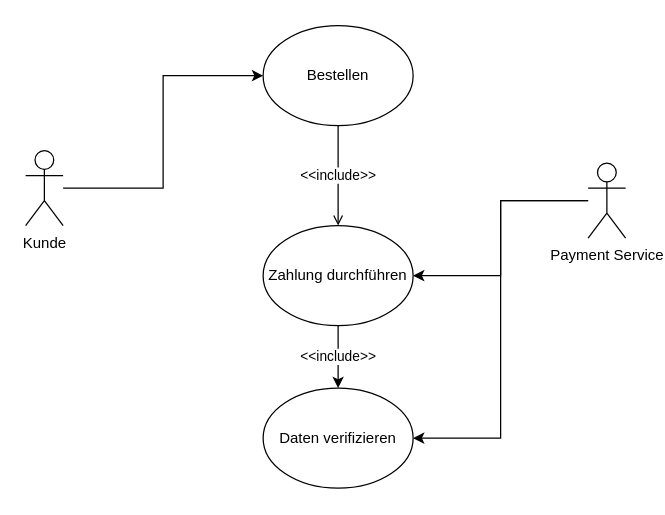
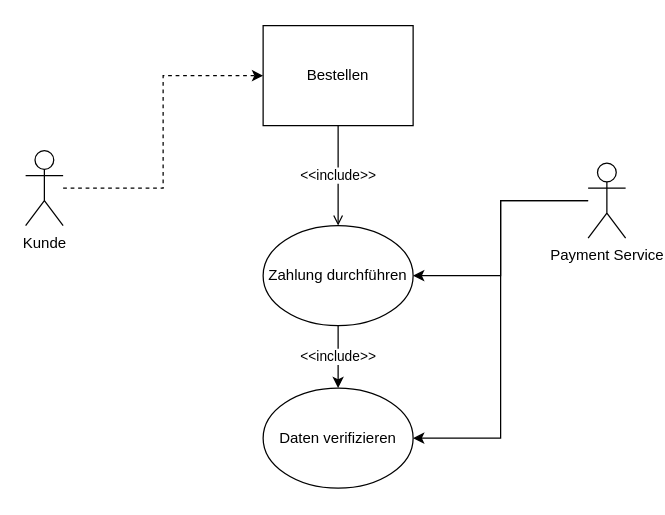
node "Bestellen": shape ellipse -> rectangle
edge "Kunde" -> "Bestellen": style solid -> dashed
